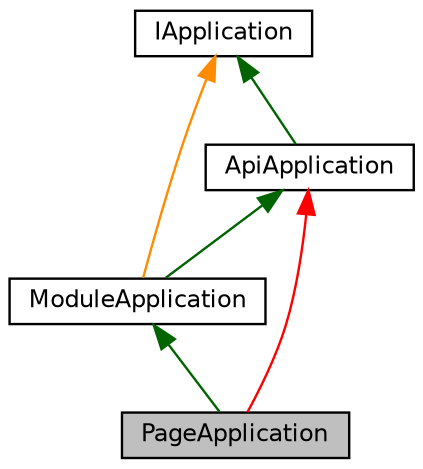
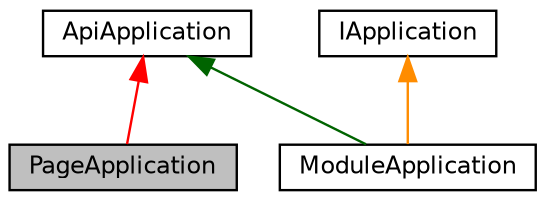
edge "ApiApplication" -> "IApplication": removed
edge "PageApplication" -> "ModuleApplication": removed
